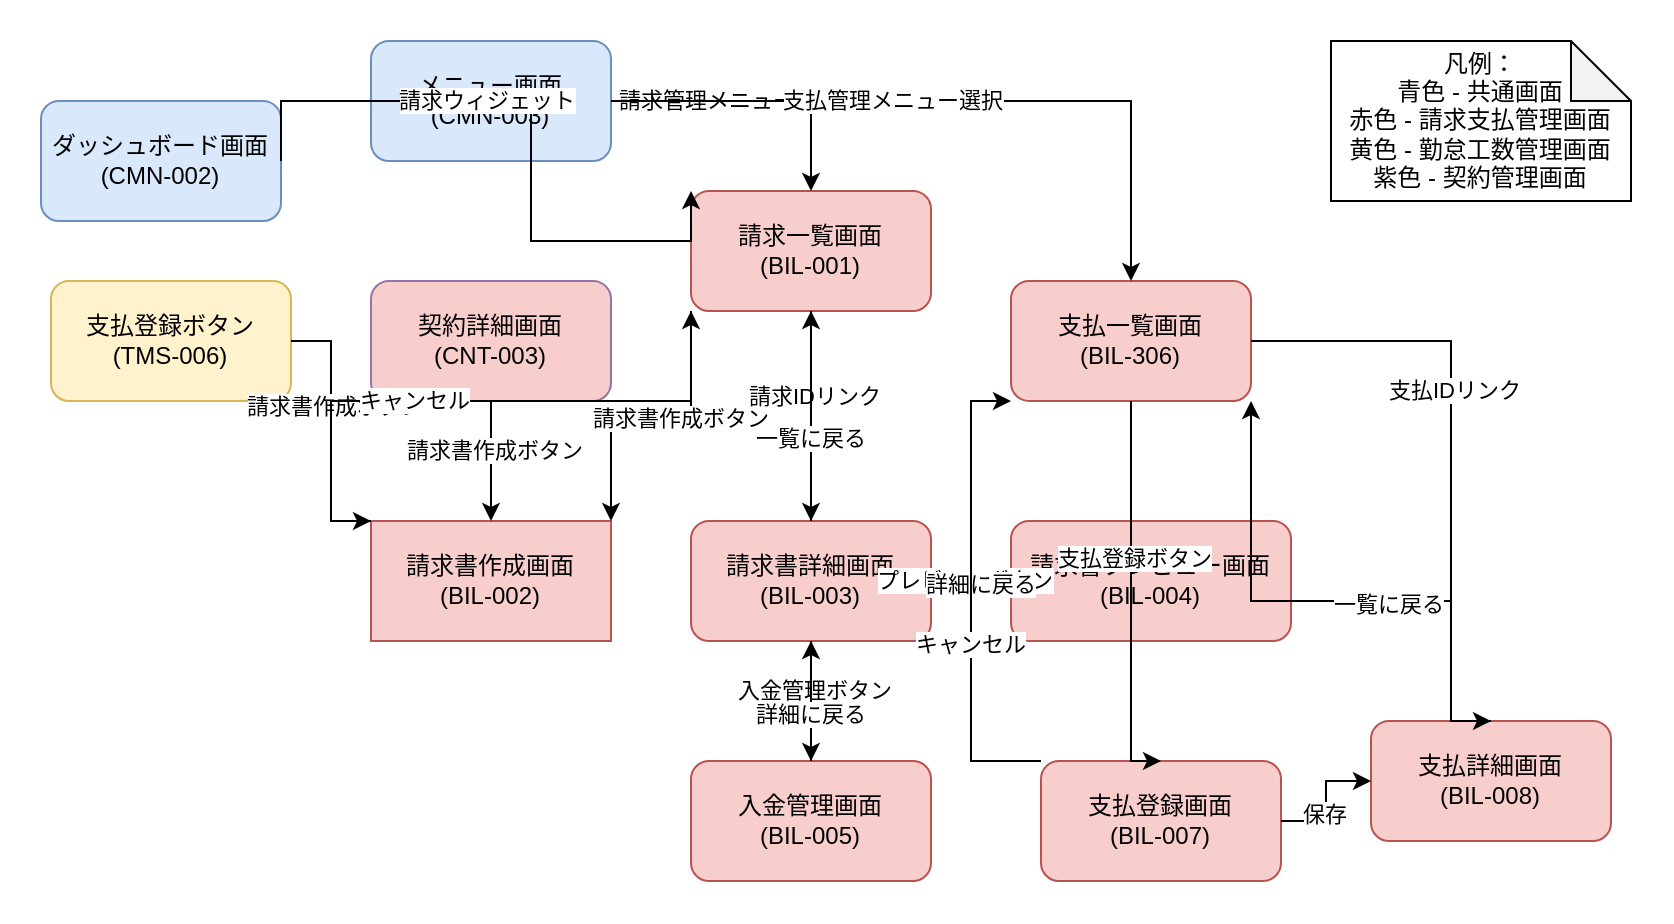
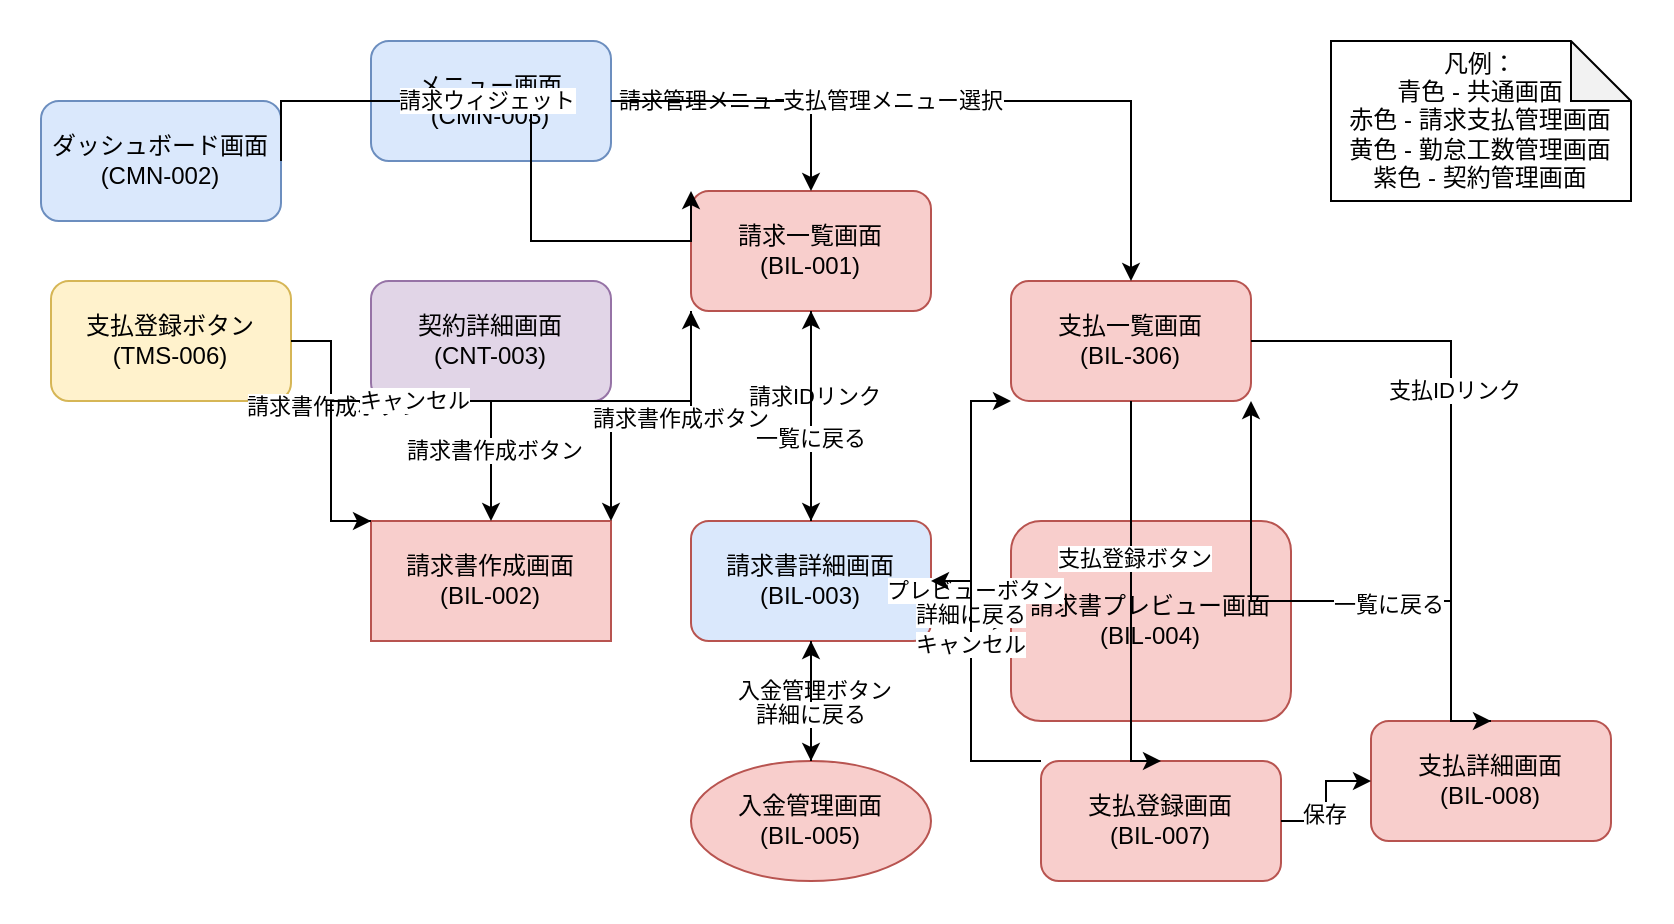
node "契約詳細画面 (CNT-003)": fillcolor #f8cecc -> #e1d5e7
node "請求書詳細画面 (BIL-003)": fillcolor #f8cecc -> #dae8fc
node "請求書プレビュー画面 (BIL-004)": size 280x120 -> 280x200
node "入金管理画面 (BIL-005)": shape rounded rectangle -> ellipse
